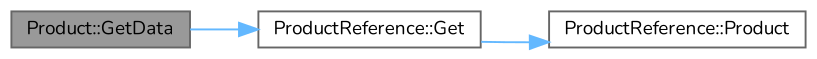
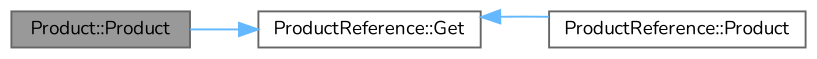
node "Product::GetData": label "Product::GetData" -> "Product::Product"
edge "ProductReference::Get" -> "ProductReference::Product": reversed
